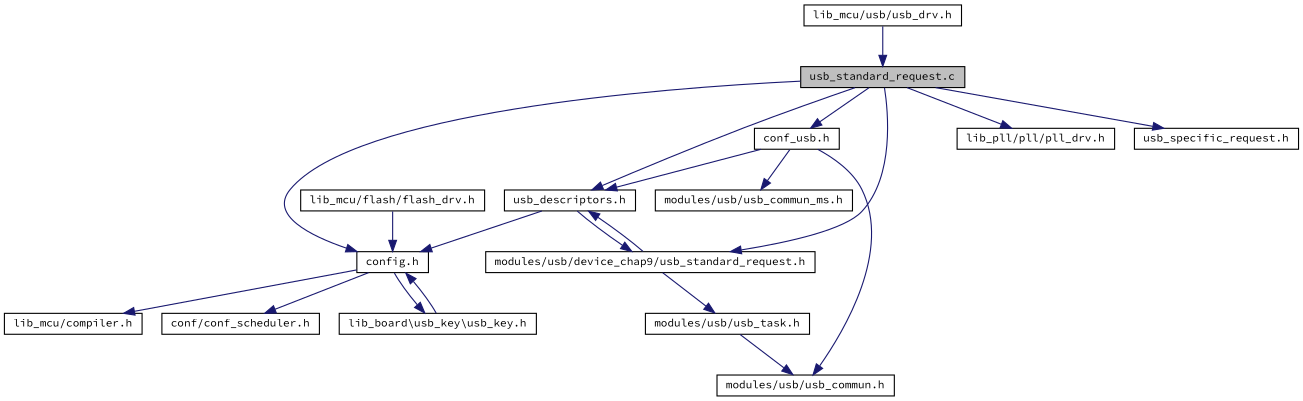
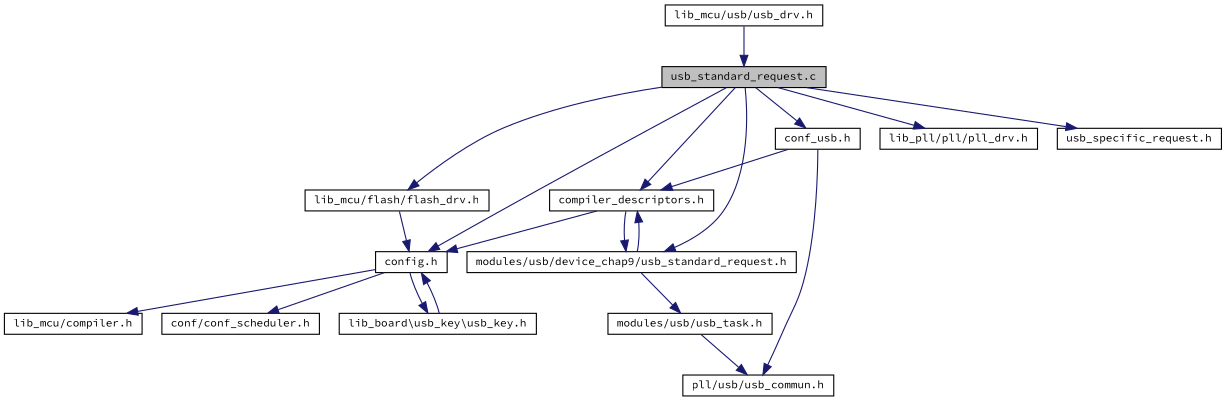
edge "usb_standard_request.c" -> "lib_mcu/flash/flash_drv.h": added
node "usb_descriptors.h": label "usb_descriptors.h" -> "compiler_descriptors.h"
node "modules/usb/usb_commun_ms.h": removed
node "modules/usb/usb_commun.h": label "modules/usb/usb_commun.h" -> "pll/usb/usb_commun.h"
